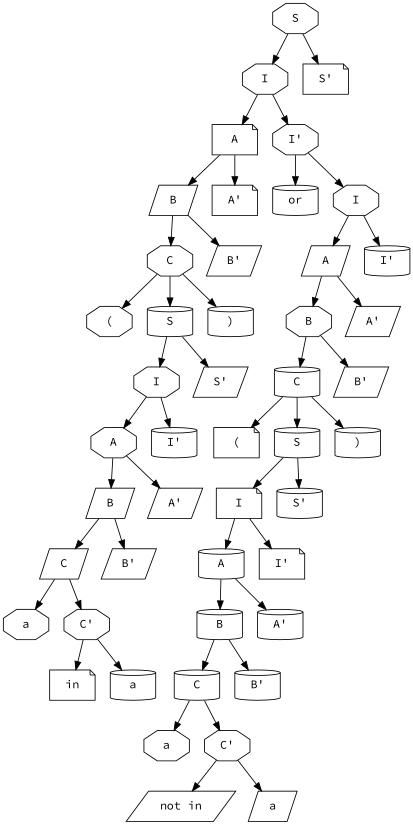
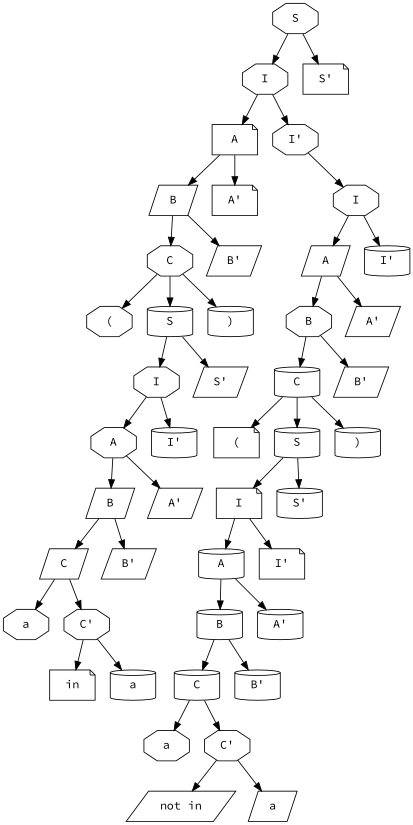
node "or": removed
